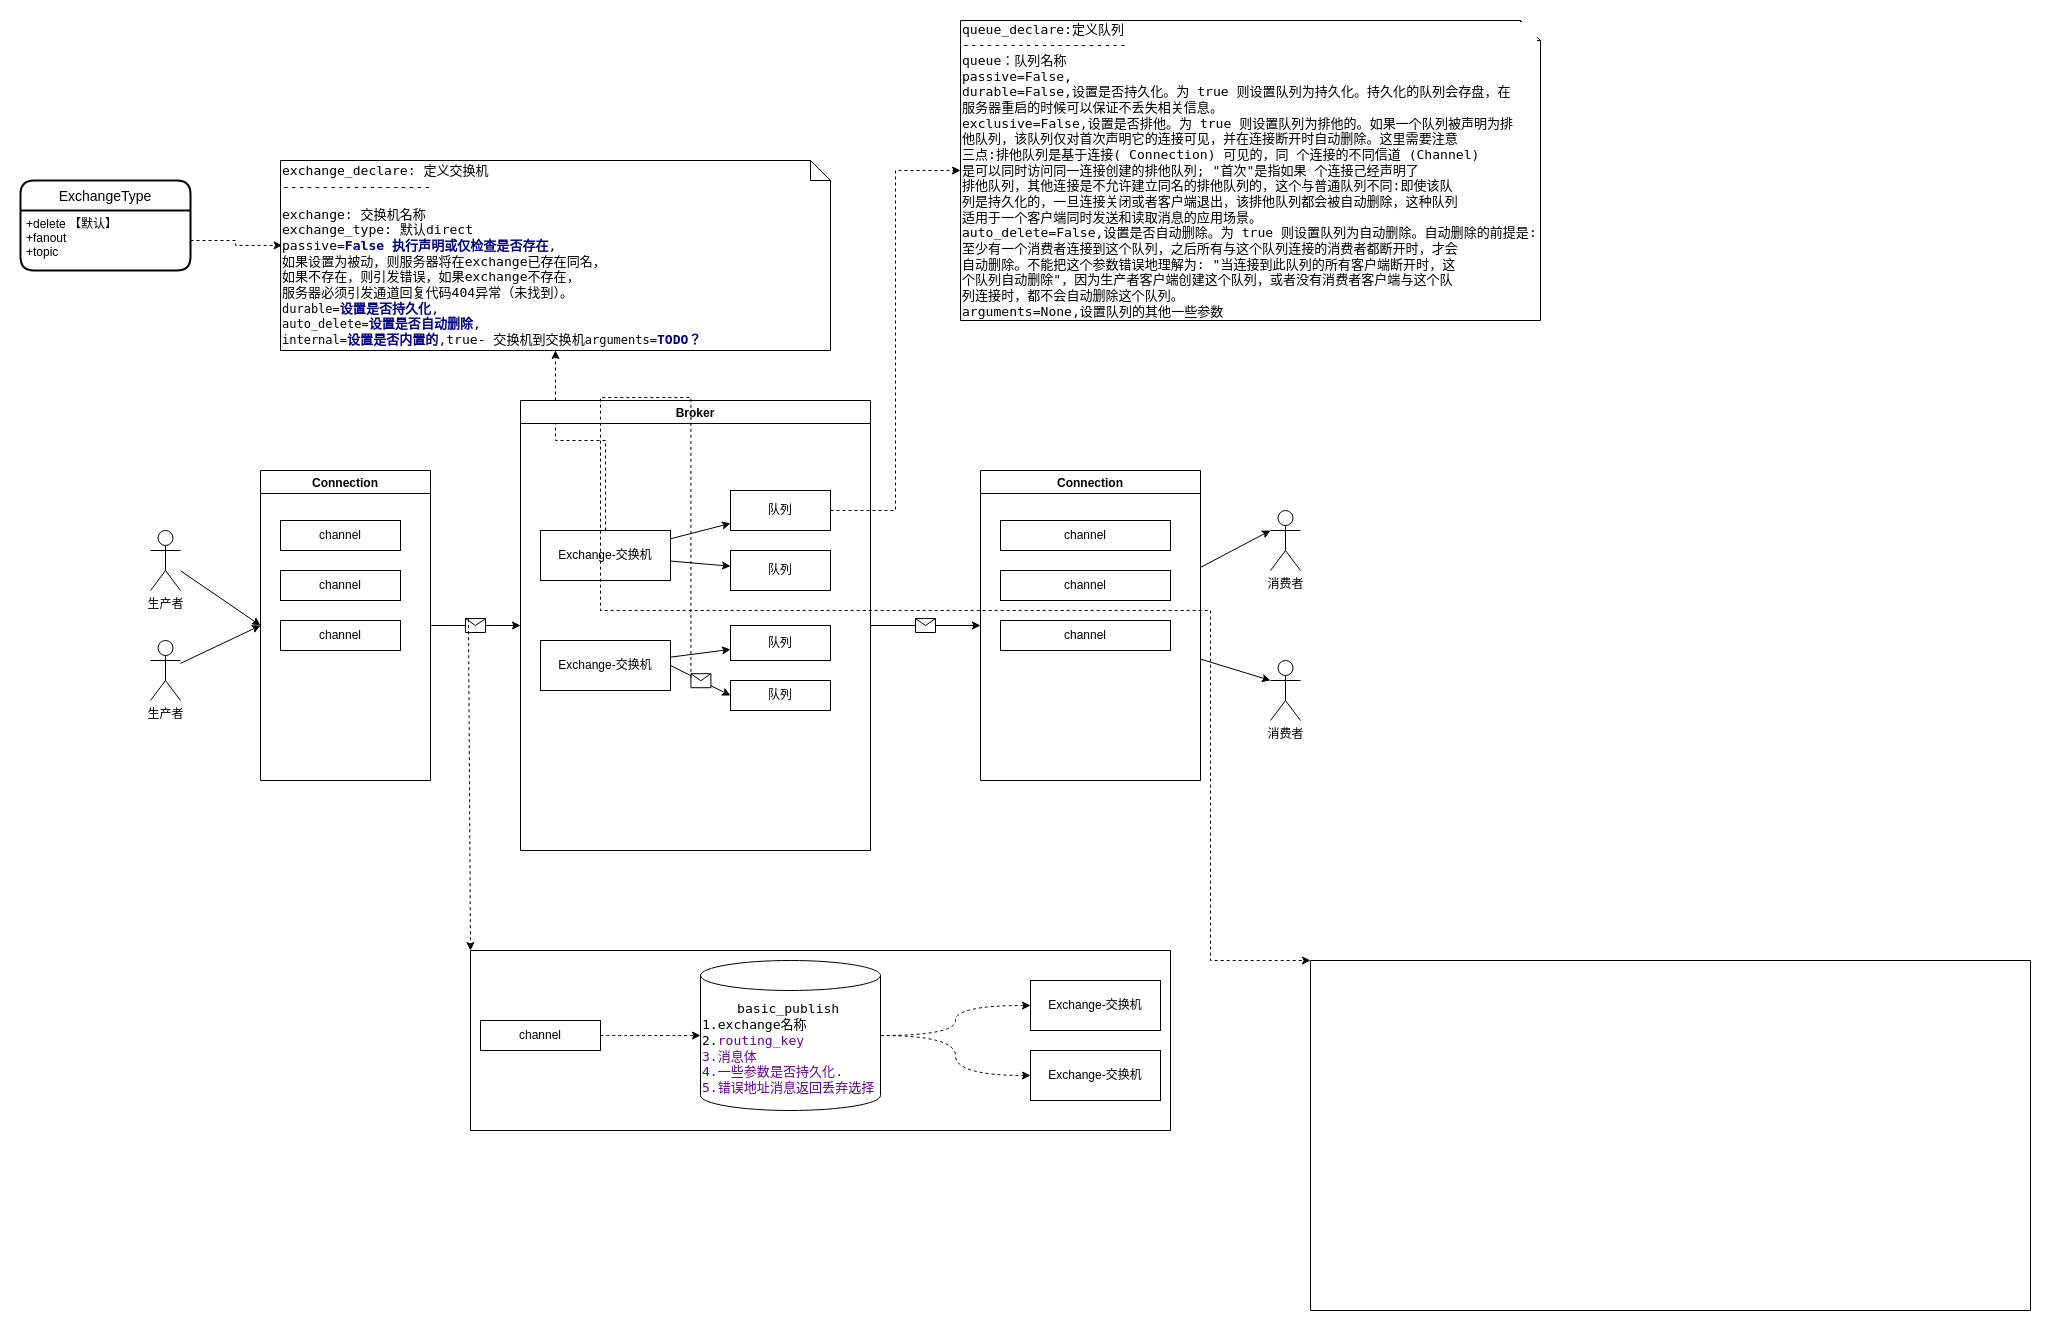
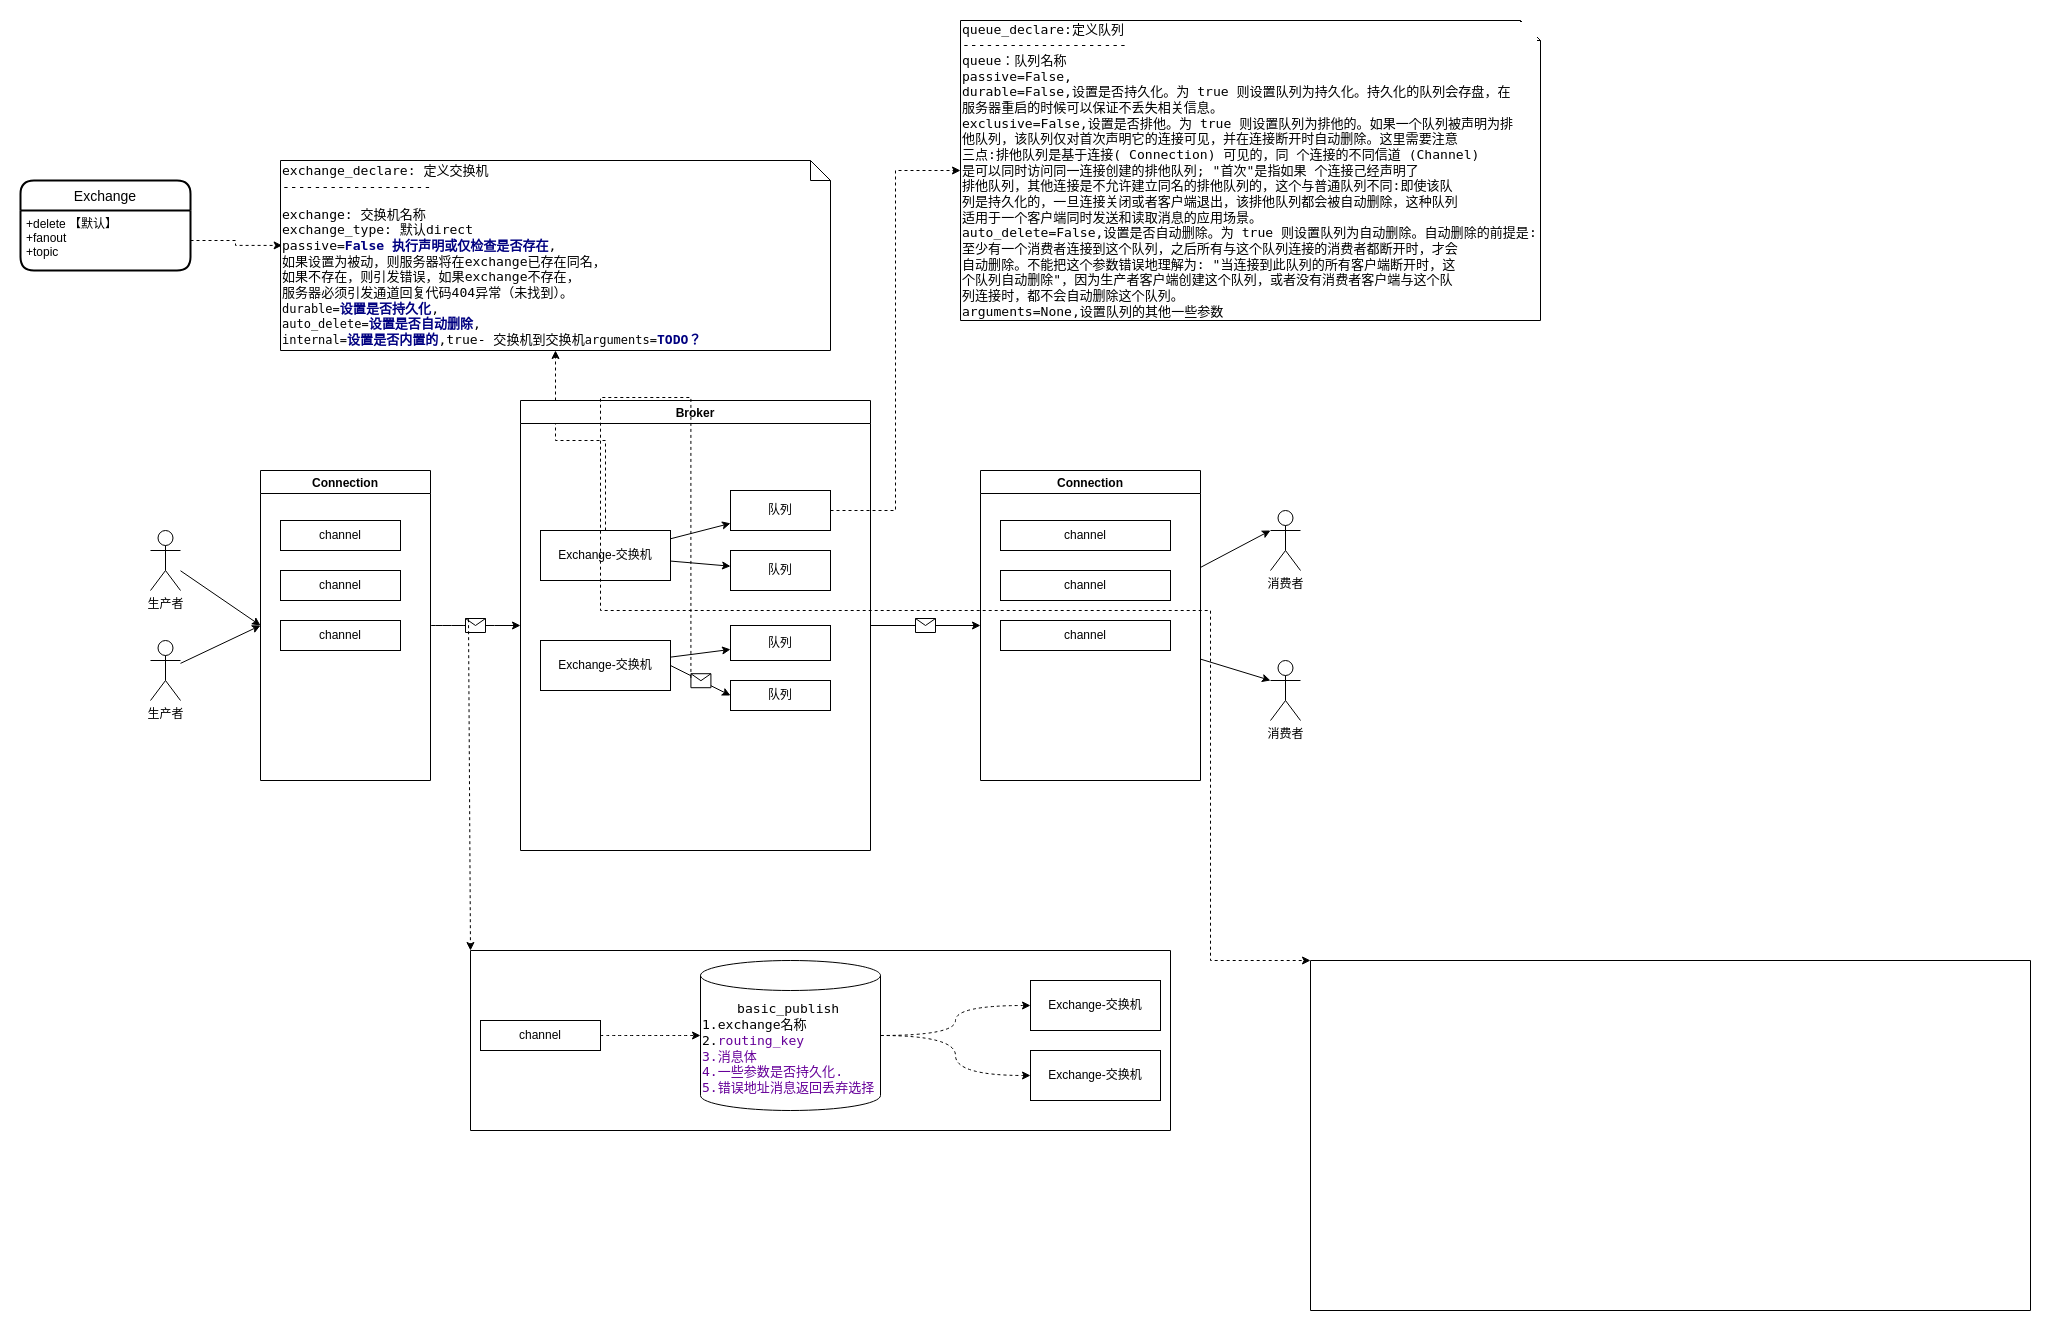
node "ExchangeType": label "ExchangeType" -> "Exchange"
